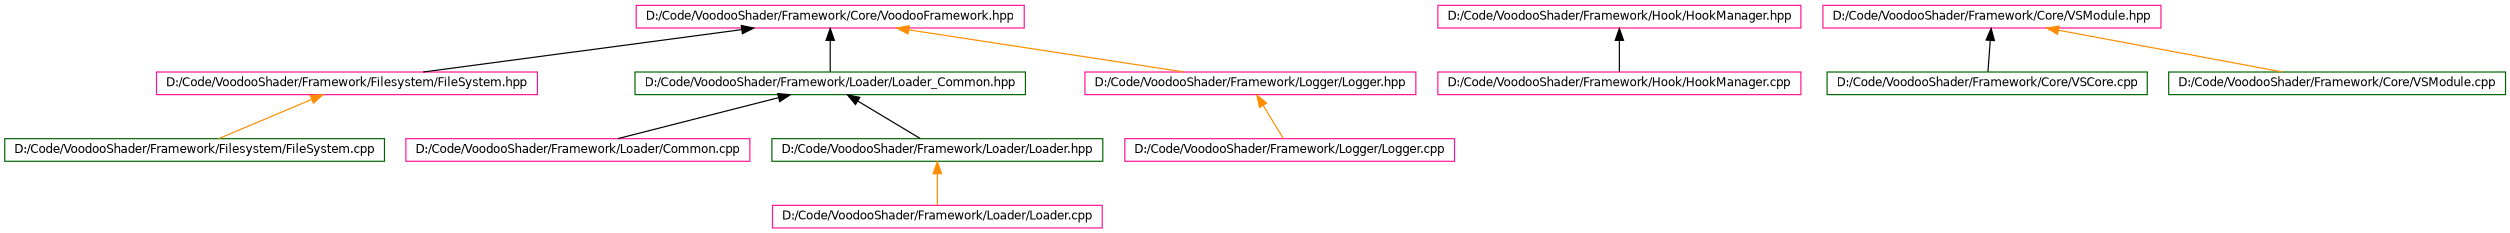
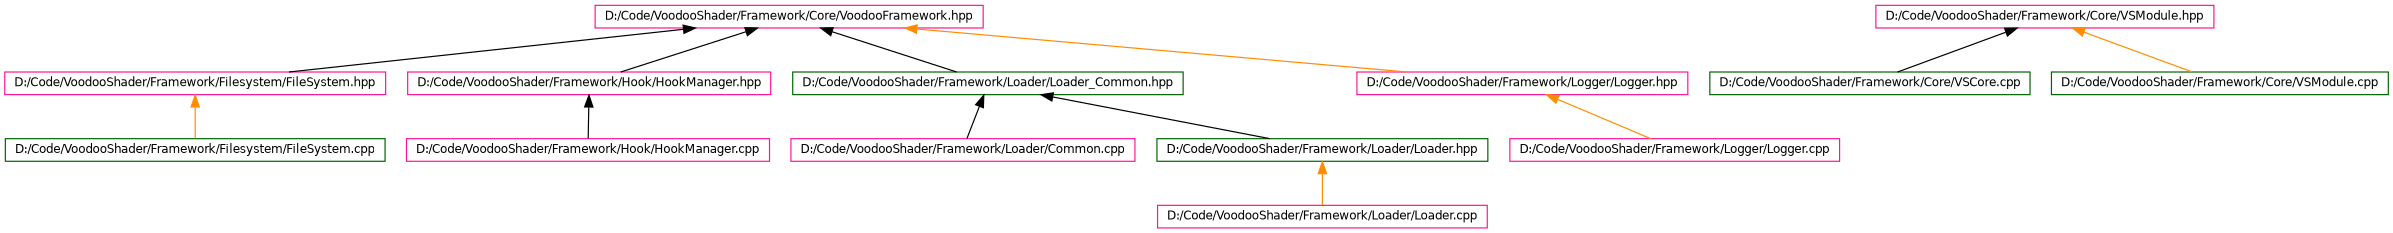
edge "D:/Code/VoodooShader/Framework/Hook/HookManager.hpp" -> "D:/Code/VoodooShader/Framework/Core/VoodooFramework.hpp": added
